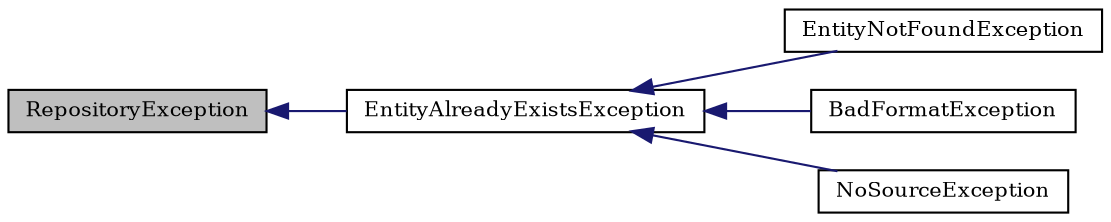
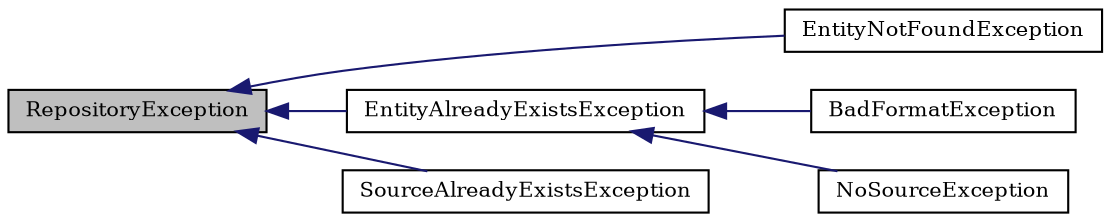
edge "EntityNotFoundException" -> "EntityAlreadyExistsException": now "EntityNotFoundException" -> "RepositoryException"
node "SourceAlreadyExistsException": added
